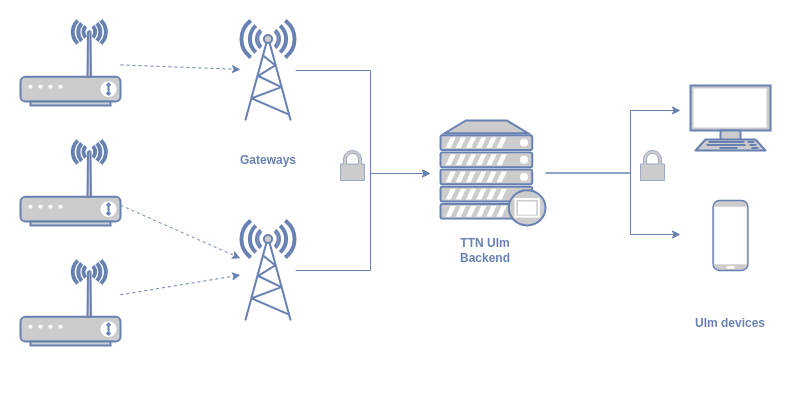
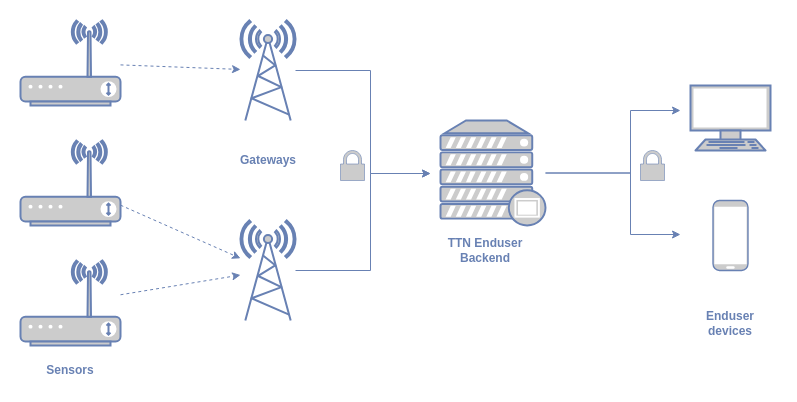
node "TTN Ulm Backend": label "TTN Ulm Backend" -> "TTN Enduser Backend"
node "Ulm devices": label "Ulm devices" -> "Enduser devices"
node "Sensors": added
